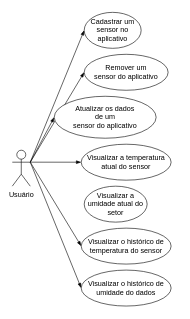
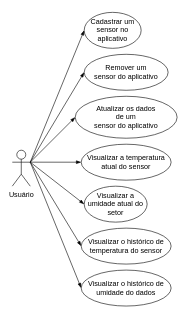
node "Atualizar os dados de um sensor do aplicativo": moved (105, 117) -> (126, 117)
edge "Usuário" -> "Visualizar a umidade atual do setor": added
